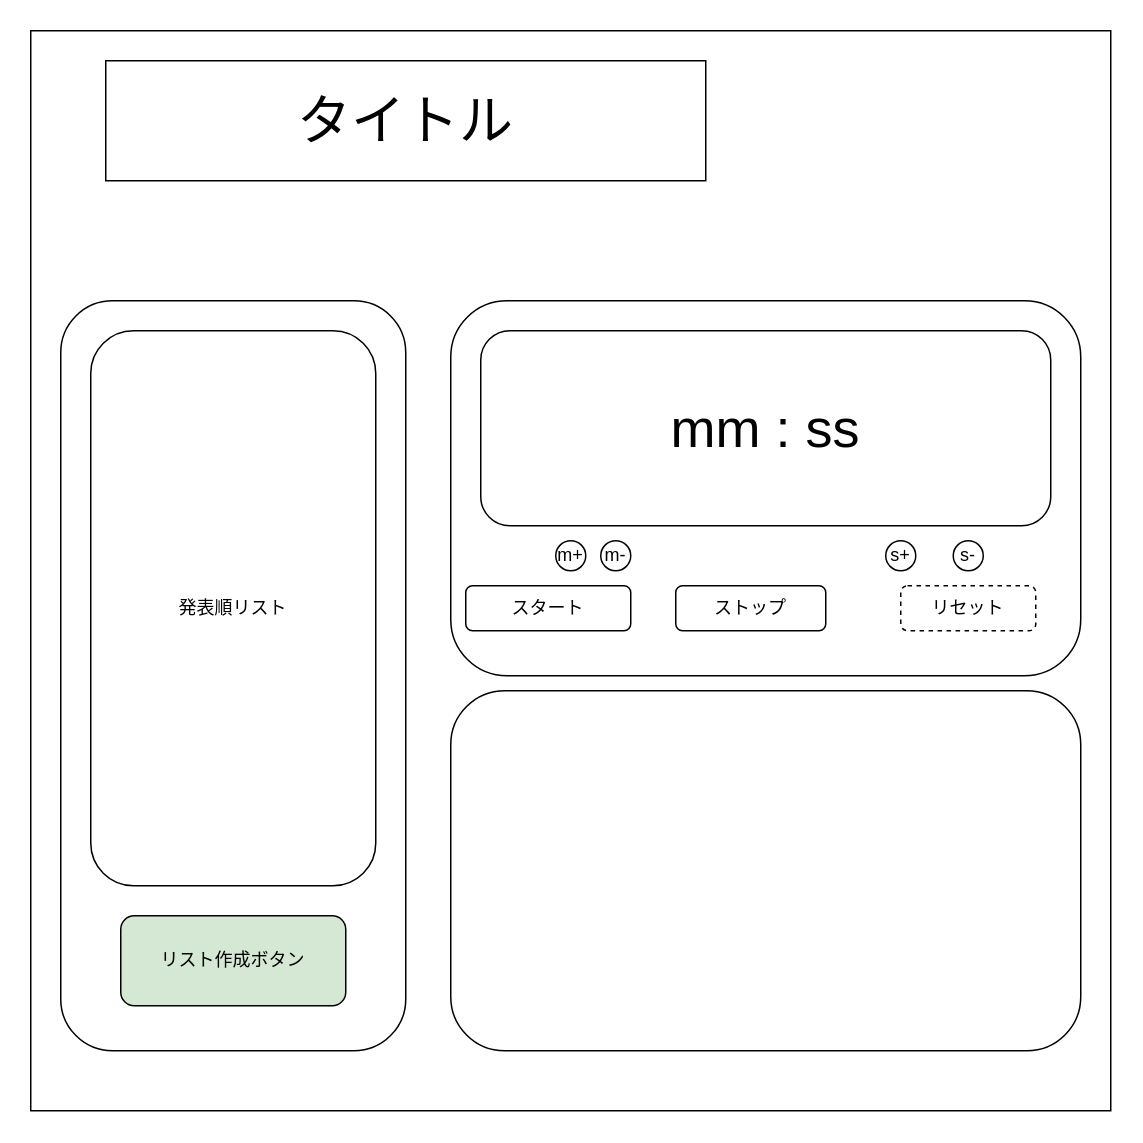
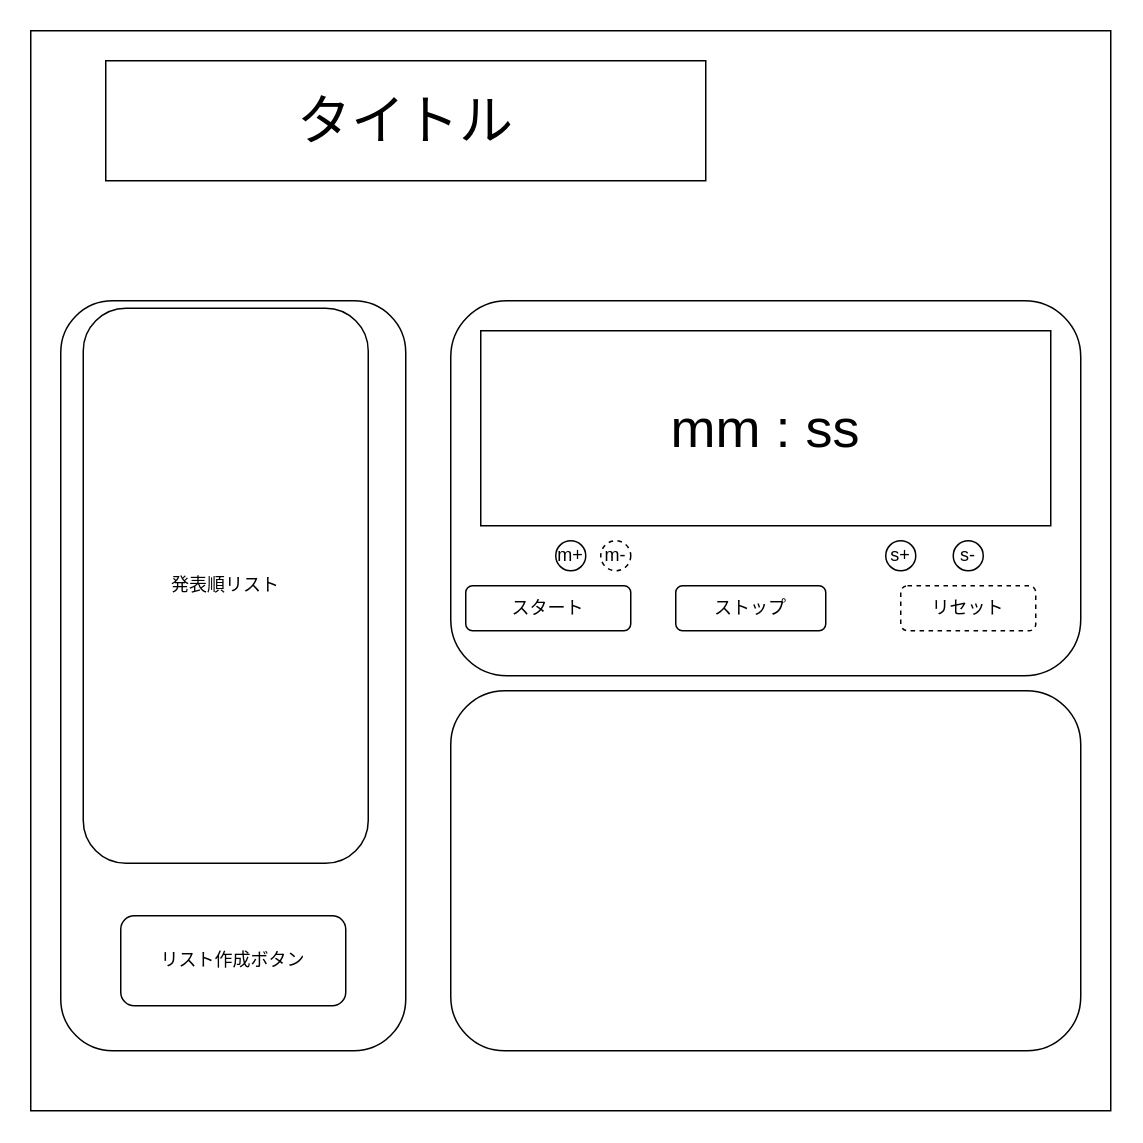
node "mm : ss": shape rounded rectangle -> rectangle
node "m-": style solid -> dashed
node "発表順リスト": moved (233, 608) -> (226, 586)
node "リスト作成ボタン": fillcolor #d5e8d4 -> #ffffff
